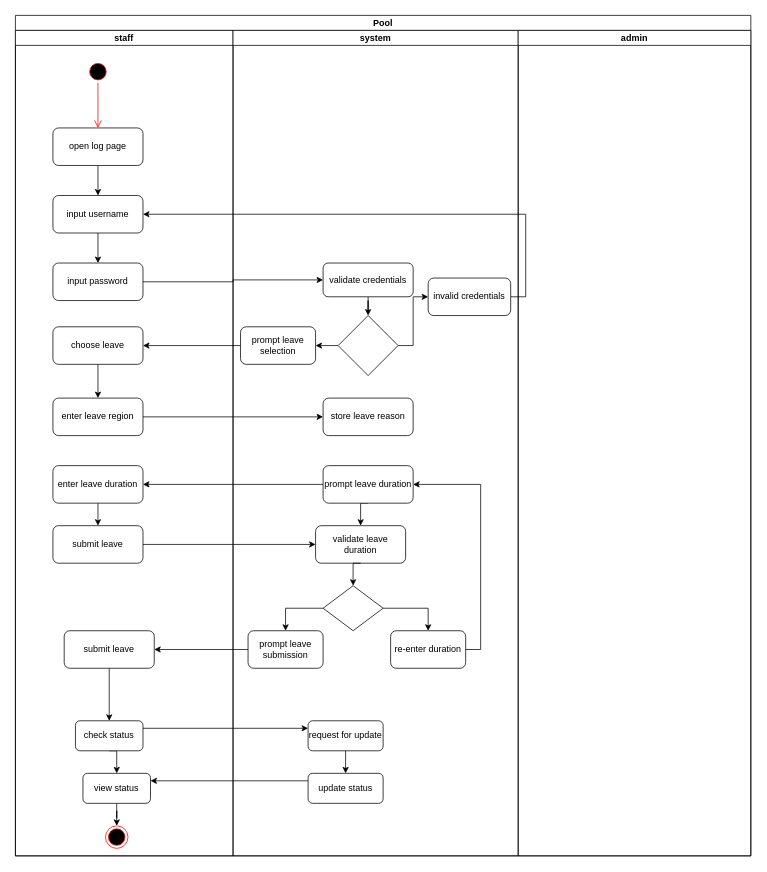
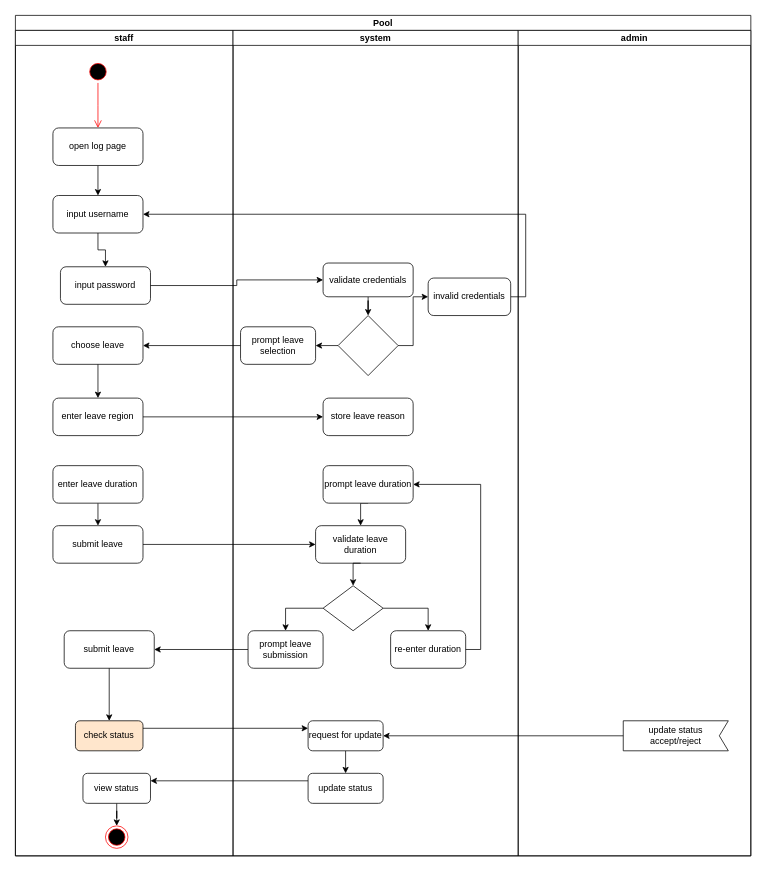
node "input password": moved (98, 282) -> (105, 285)
edge "prompt leave duration" -> "enter leave duration": removed
node "check status": fillcolor #ffffff -> #ffe6cc
edge "update status accept/reject" -> "request for update": added
node "update status accept/reject": added
edge "check status" -> "view status": removed
